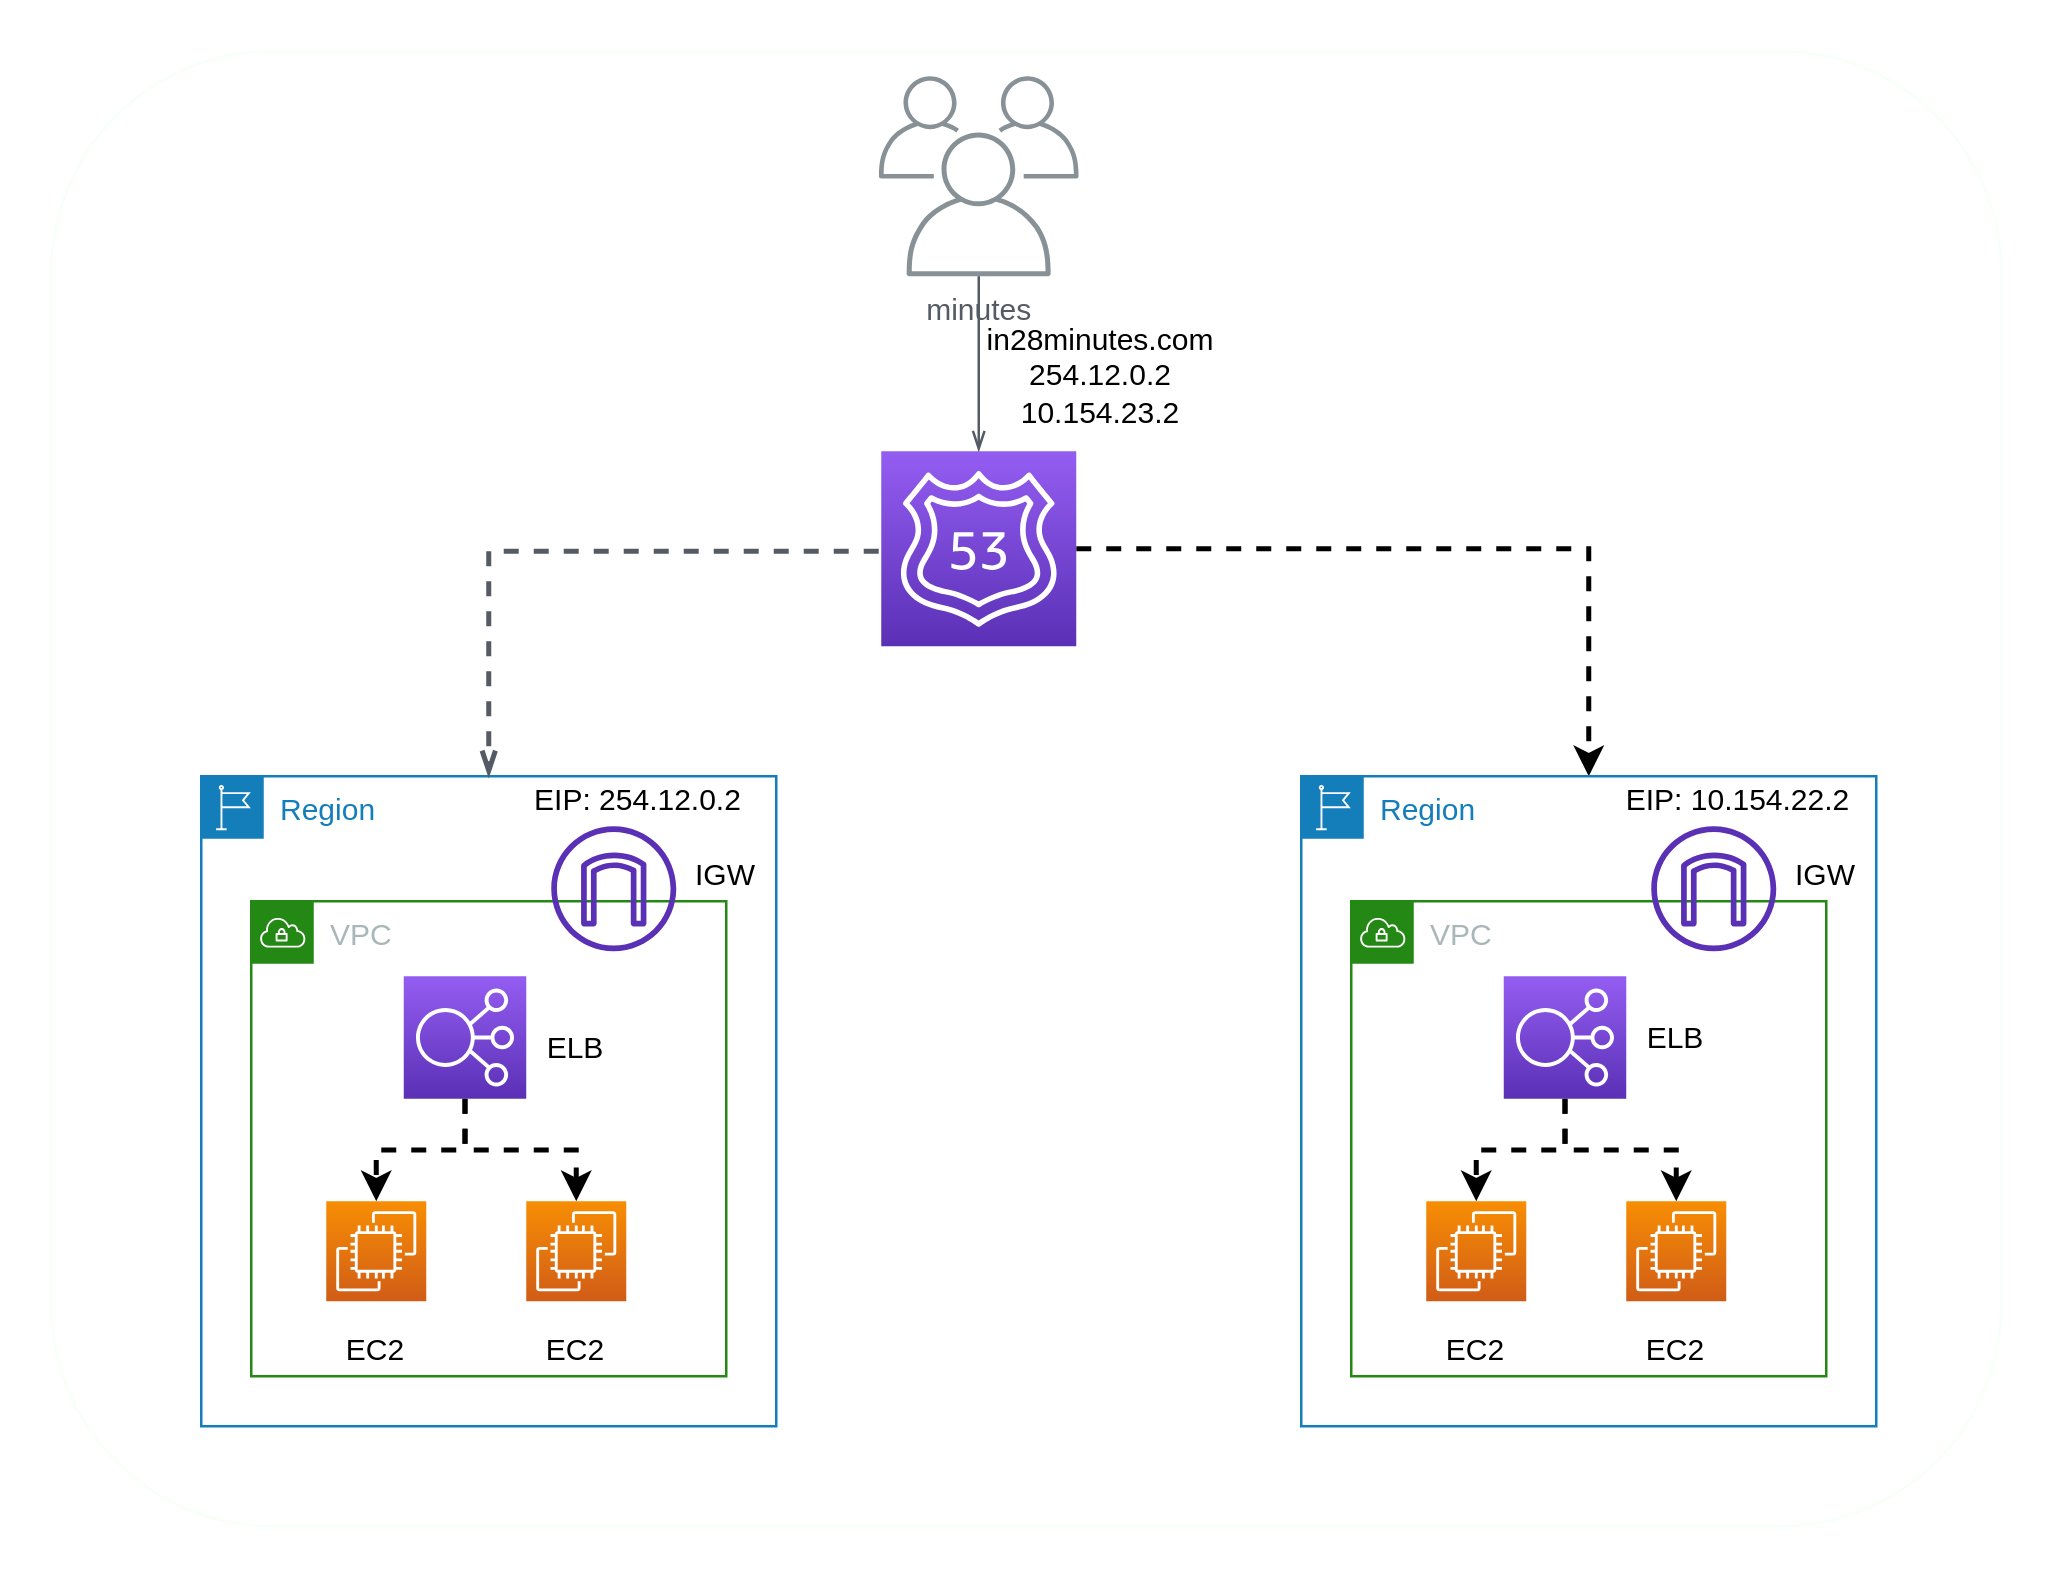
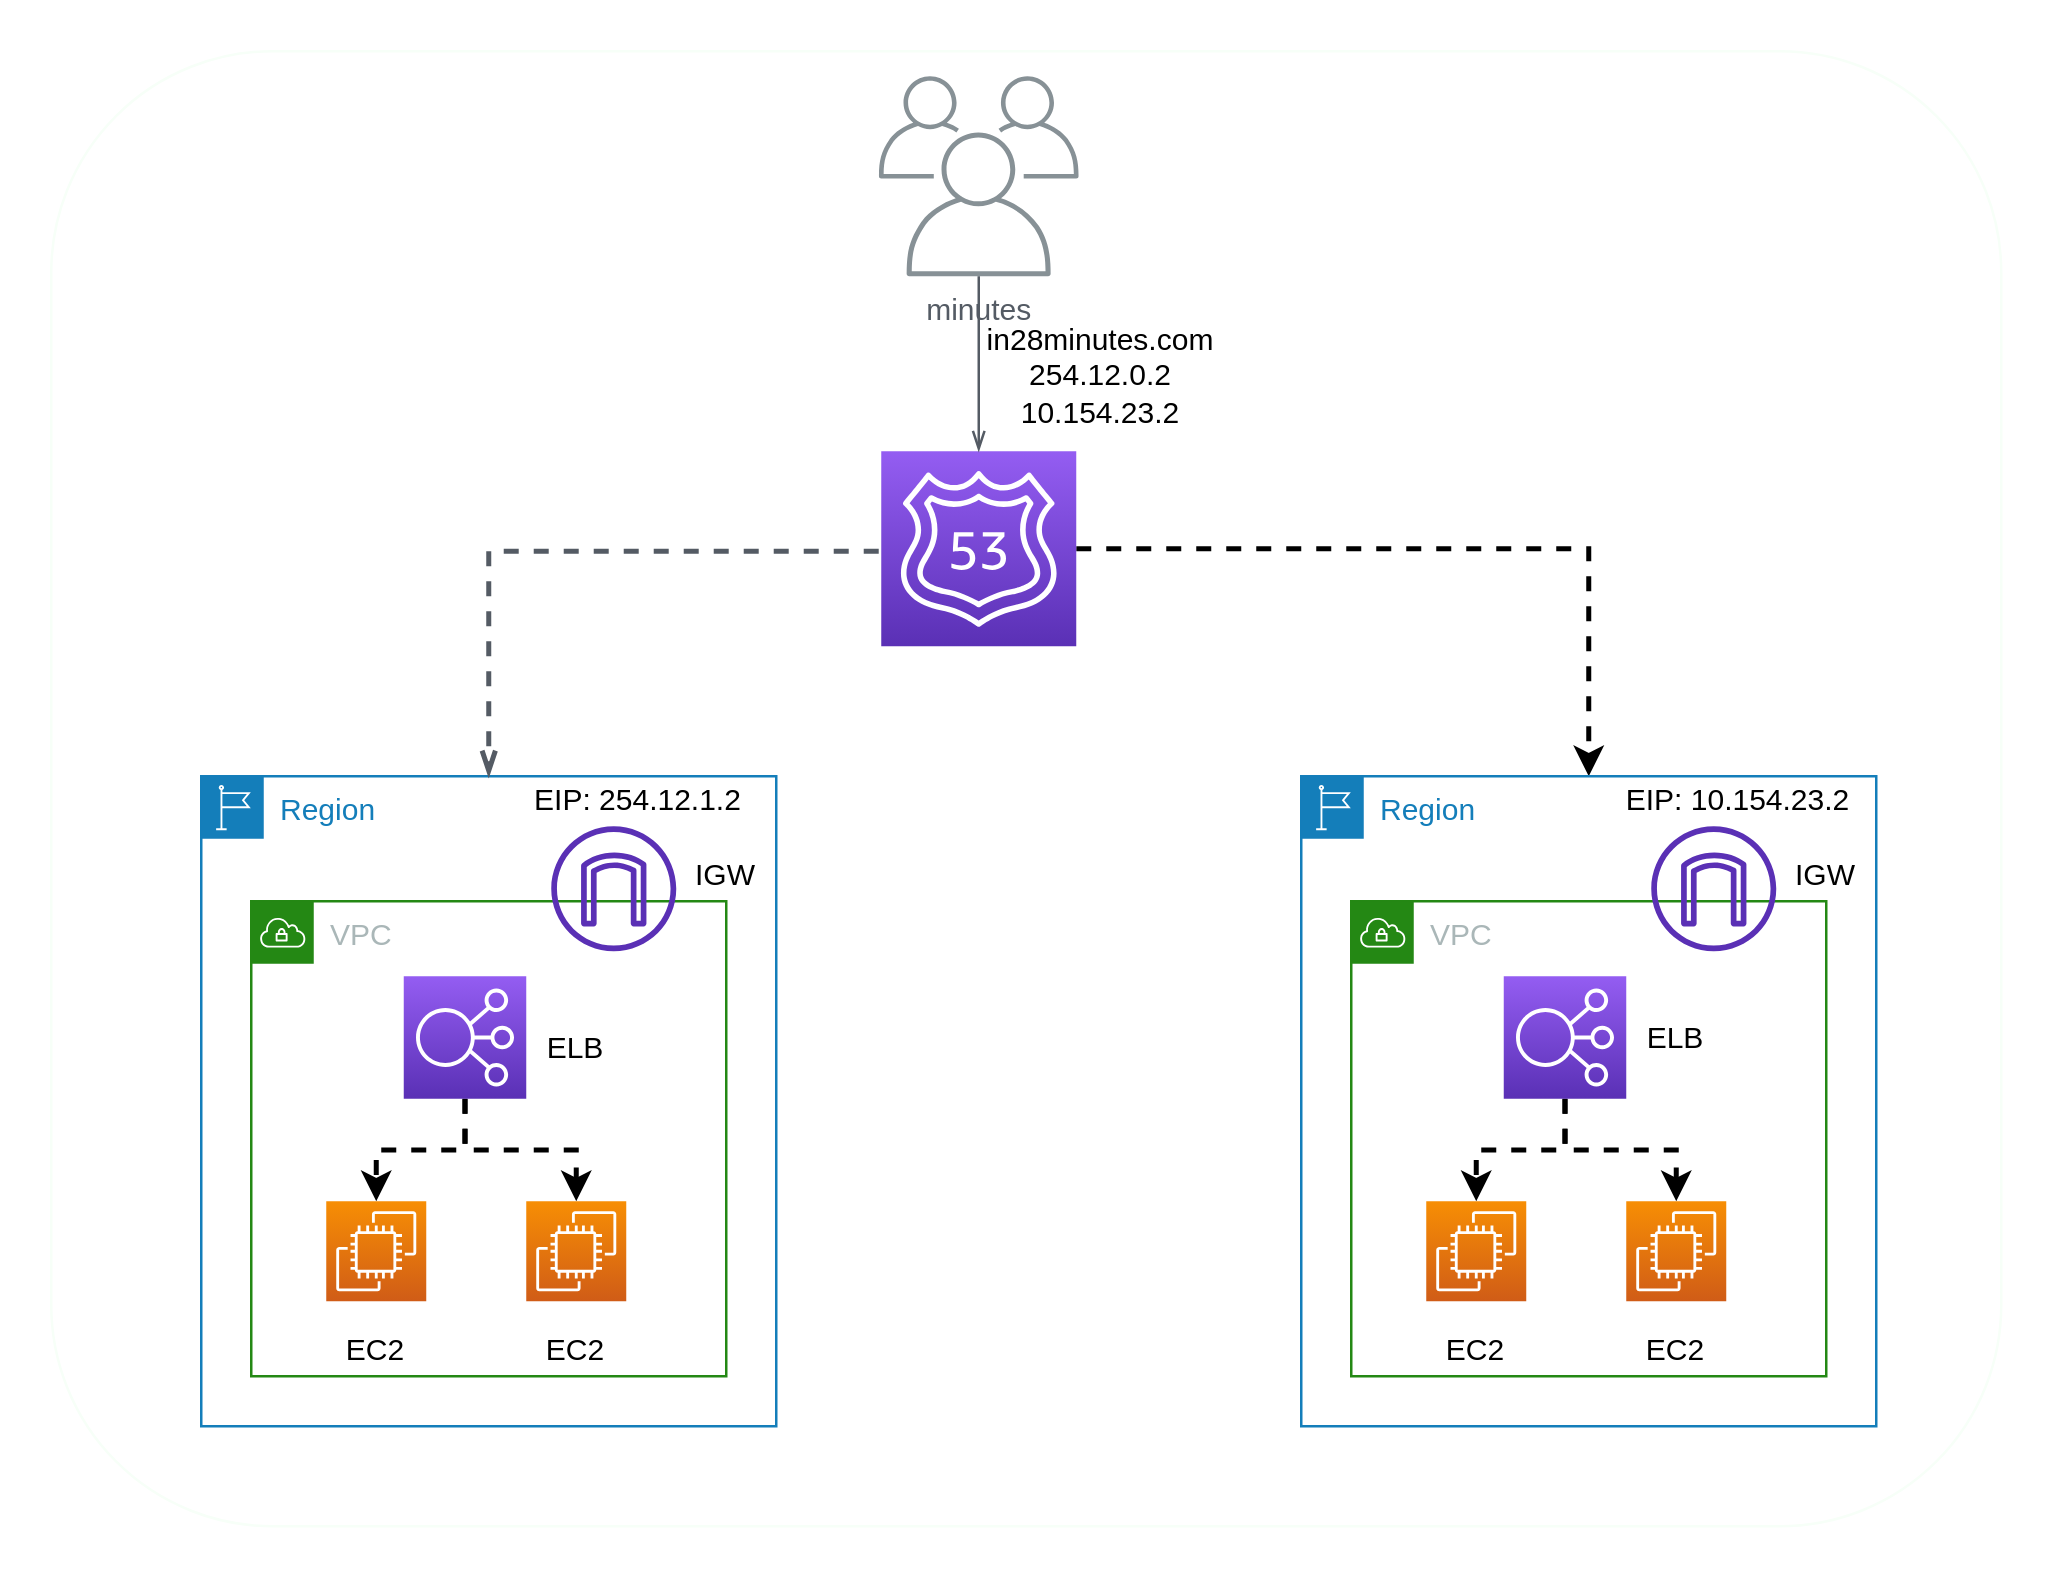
node "EIP: 254.12.0.2": label "EIP: 254.12.0.2" -> "EIP: 254.12.1.2"
node "EIP: 10.154.22.2": label "EIP: 10.154.22.2" -> "EIP: 10.154.23.2"
